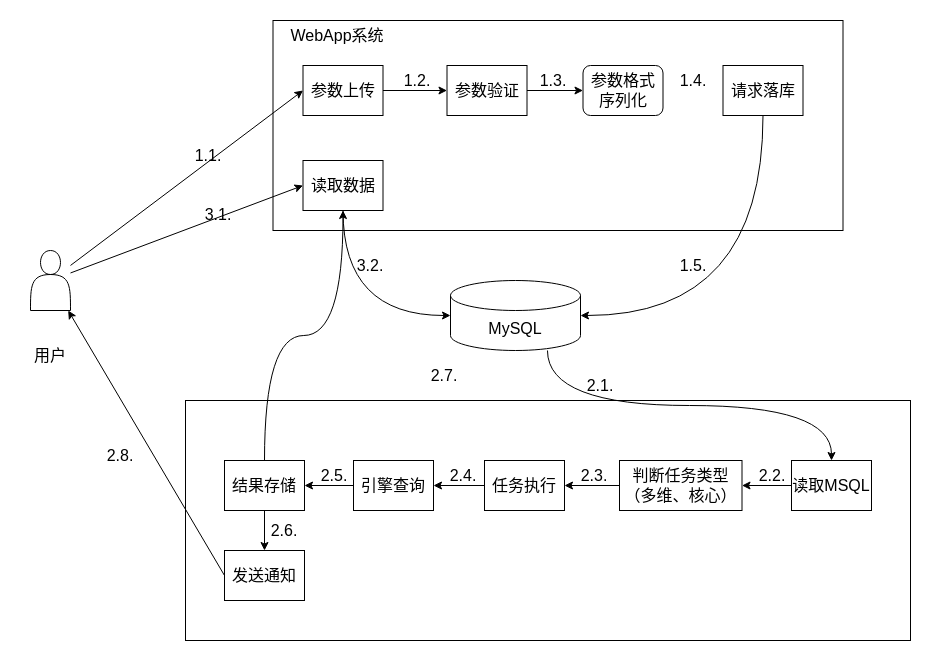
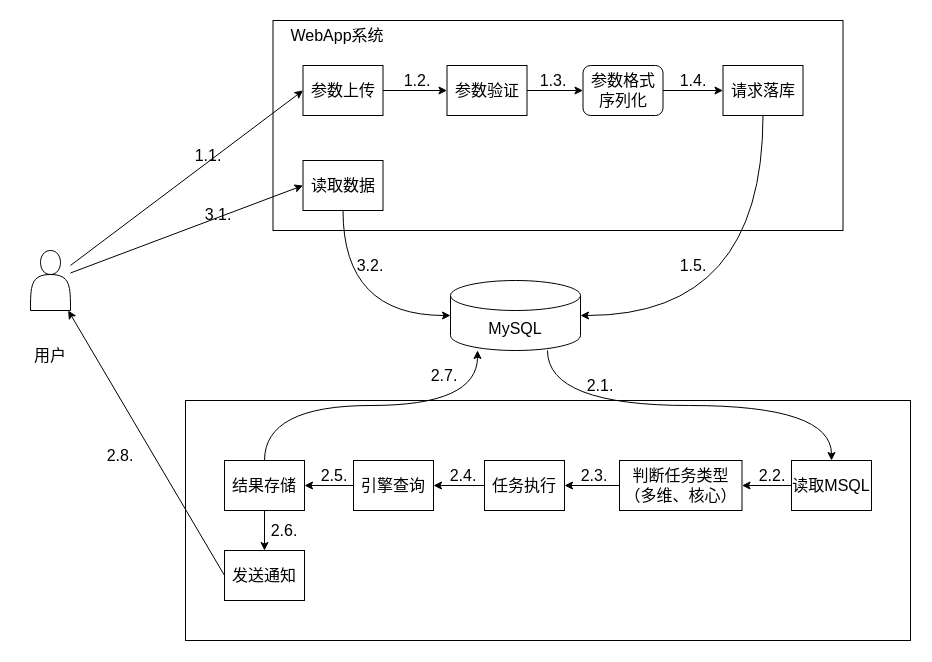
edge "参数格式序列化" -> "请求落库": added
edge "结果存储" -> "读取数据": now "结果存储" -> "MySQL"
